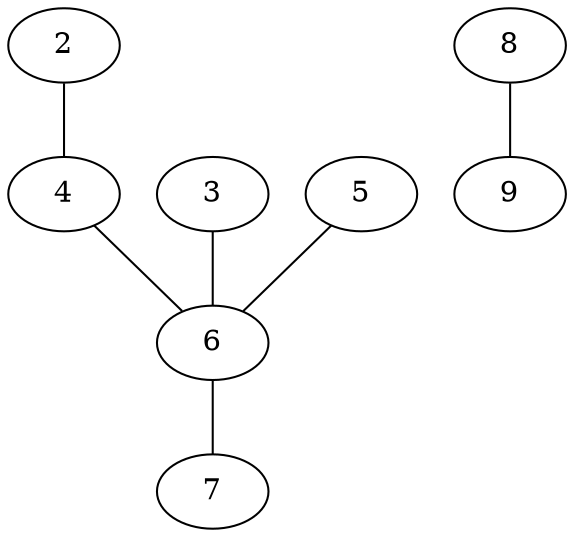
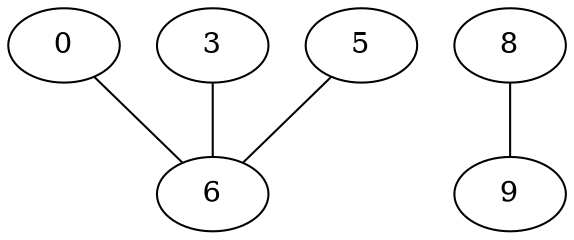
node "2": removed
node "4": label "4" -> "0"
node "7": removed
